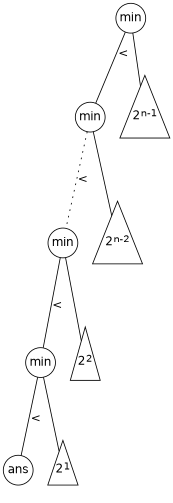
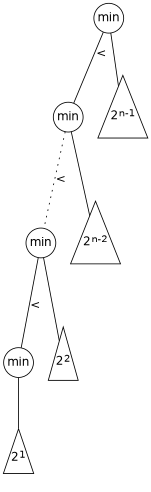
node "ans": removed
